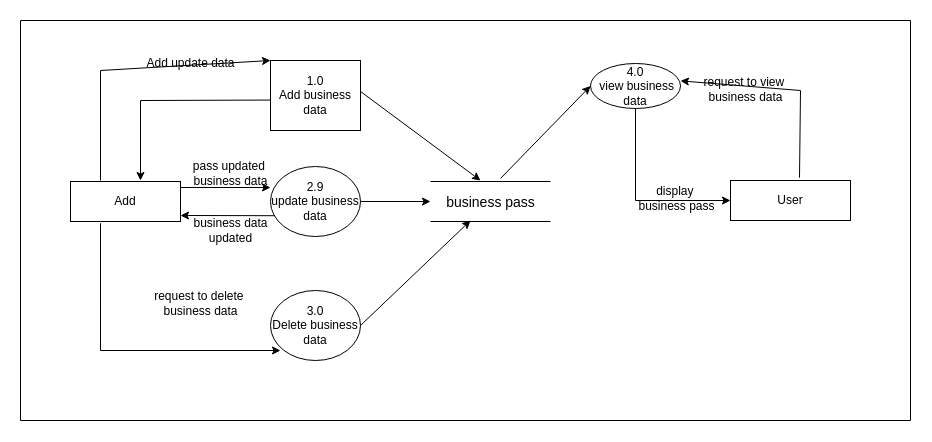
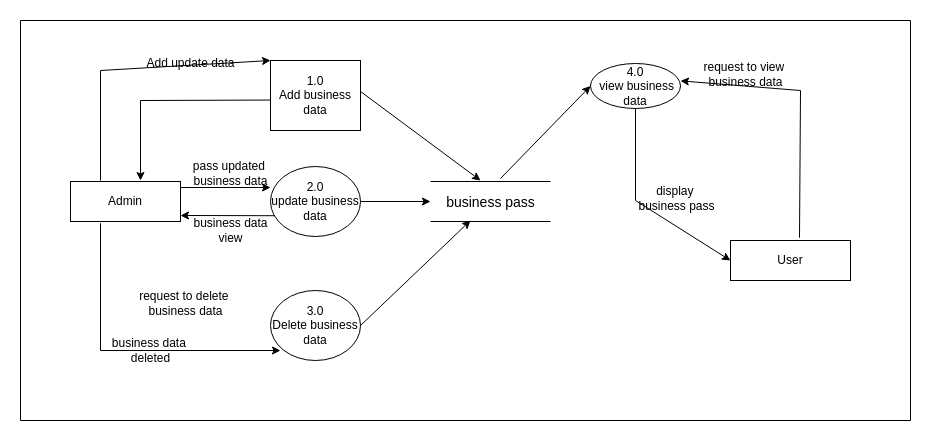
node "request to view business data": moved (746, 90) -> (746, 75)
node "User": moved (791, 201) -> (791, 261)
node "Add": label "Add" -> "Admin"
node "2.9 update business data": label "2.9 update business data" -> "2.0 update business data"
node "business data updated": label "business data updated" -> "business data view"
node "request to delete business data": moved (201, 304) -> (186, 304)
node "business data deleted": added
